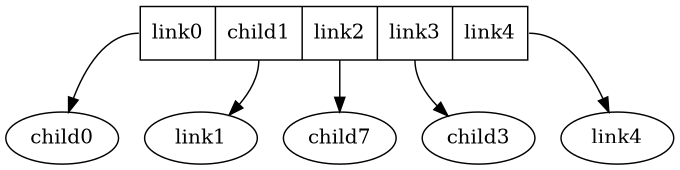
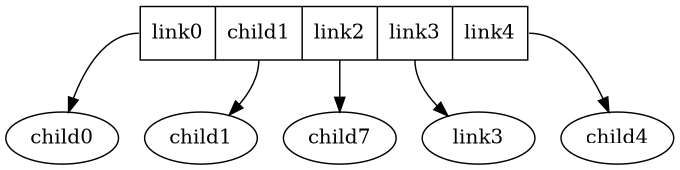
node "link1": label "link1" -> "child1"
node "child3": label "child3" -> "link3"
node "link4": label "link4" -> "child4"
